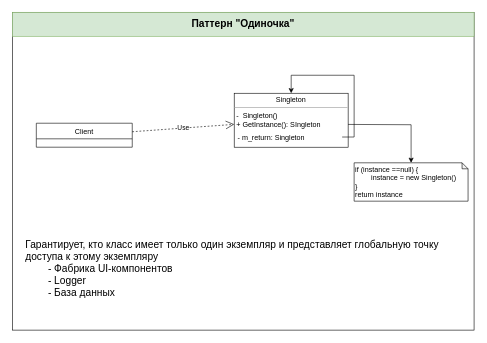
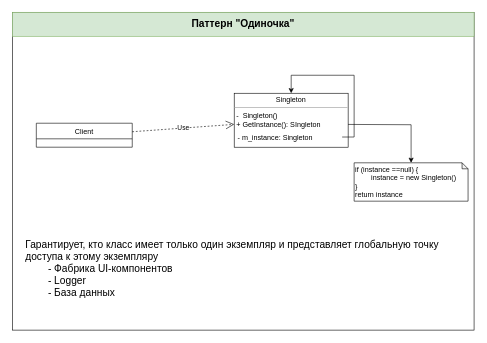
node "- m_return: Singleton": label "- m_return: Singleton" -> "- m_instance: Singleton"
